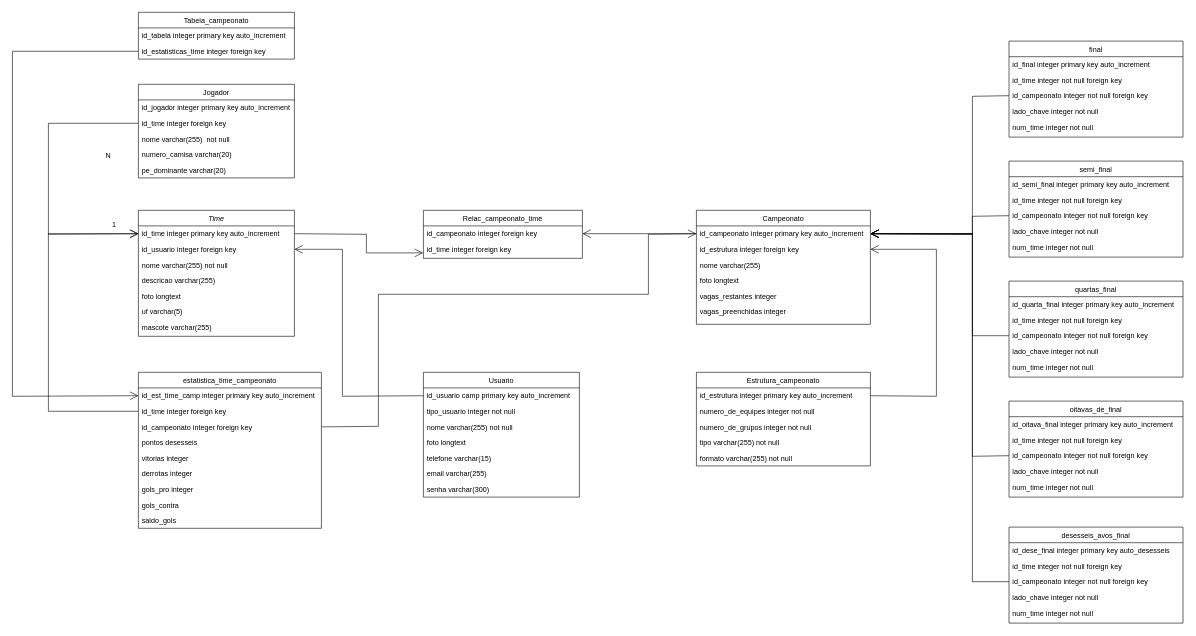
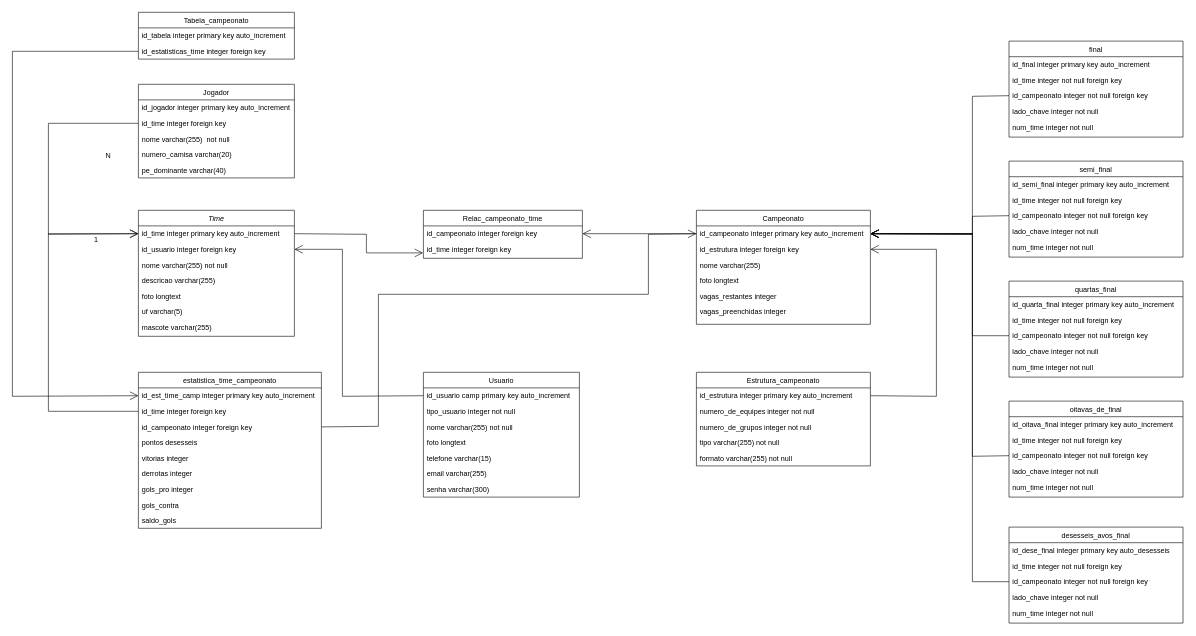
node "pe_dominante varchar(20)": label "pe_dominante varchar(20)" -> "pe_dominante varchar(40)"
node "1": moved (114, 225) -> (96, 240)
